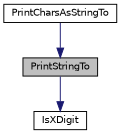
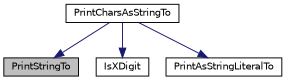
node "PrintAsStringLiteralTo": added
edge "PrintStringTo" -> "IsXDigit": now "PrintCharsAsStringTo" -> "IsXDigit"
